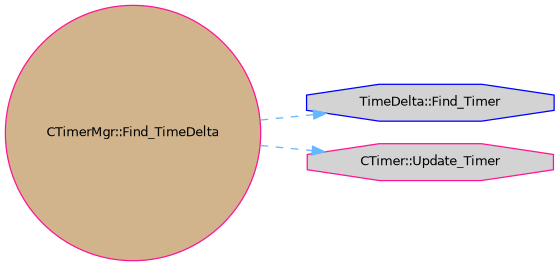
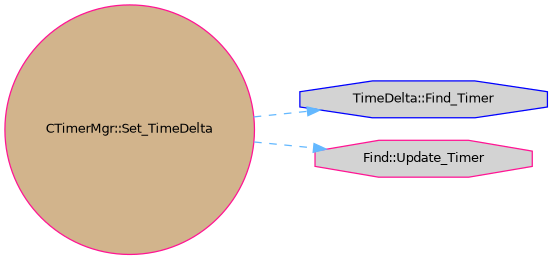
node "CTimerMgr::Find_TimeDelta": label "CTimerMgr::Find_TimeDelta" -> "CTimerMgr::Set_TimeDelta"
node "CTimer::Update_Timer": label "CTimer::Update_Timer" -> "Find::Update_Timer"
